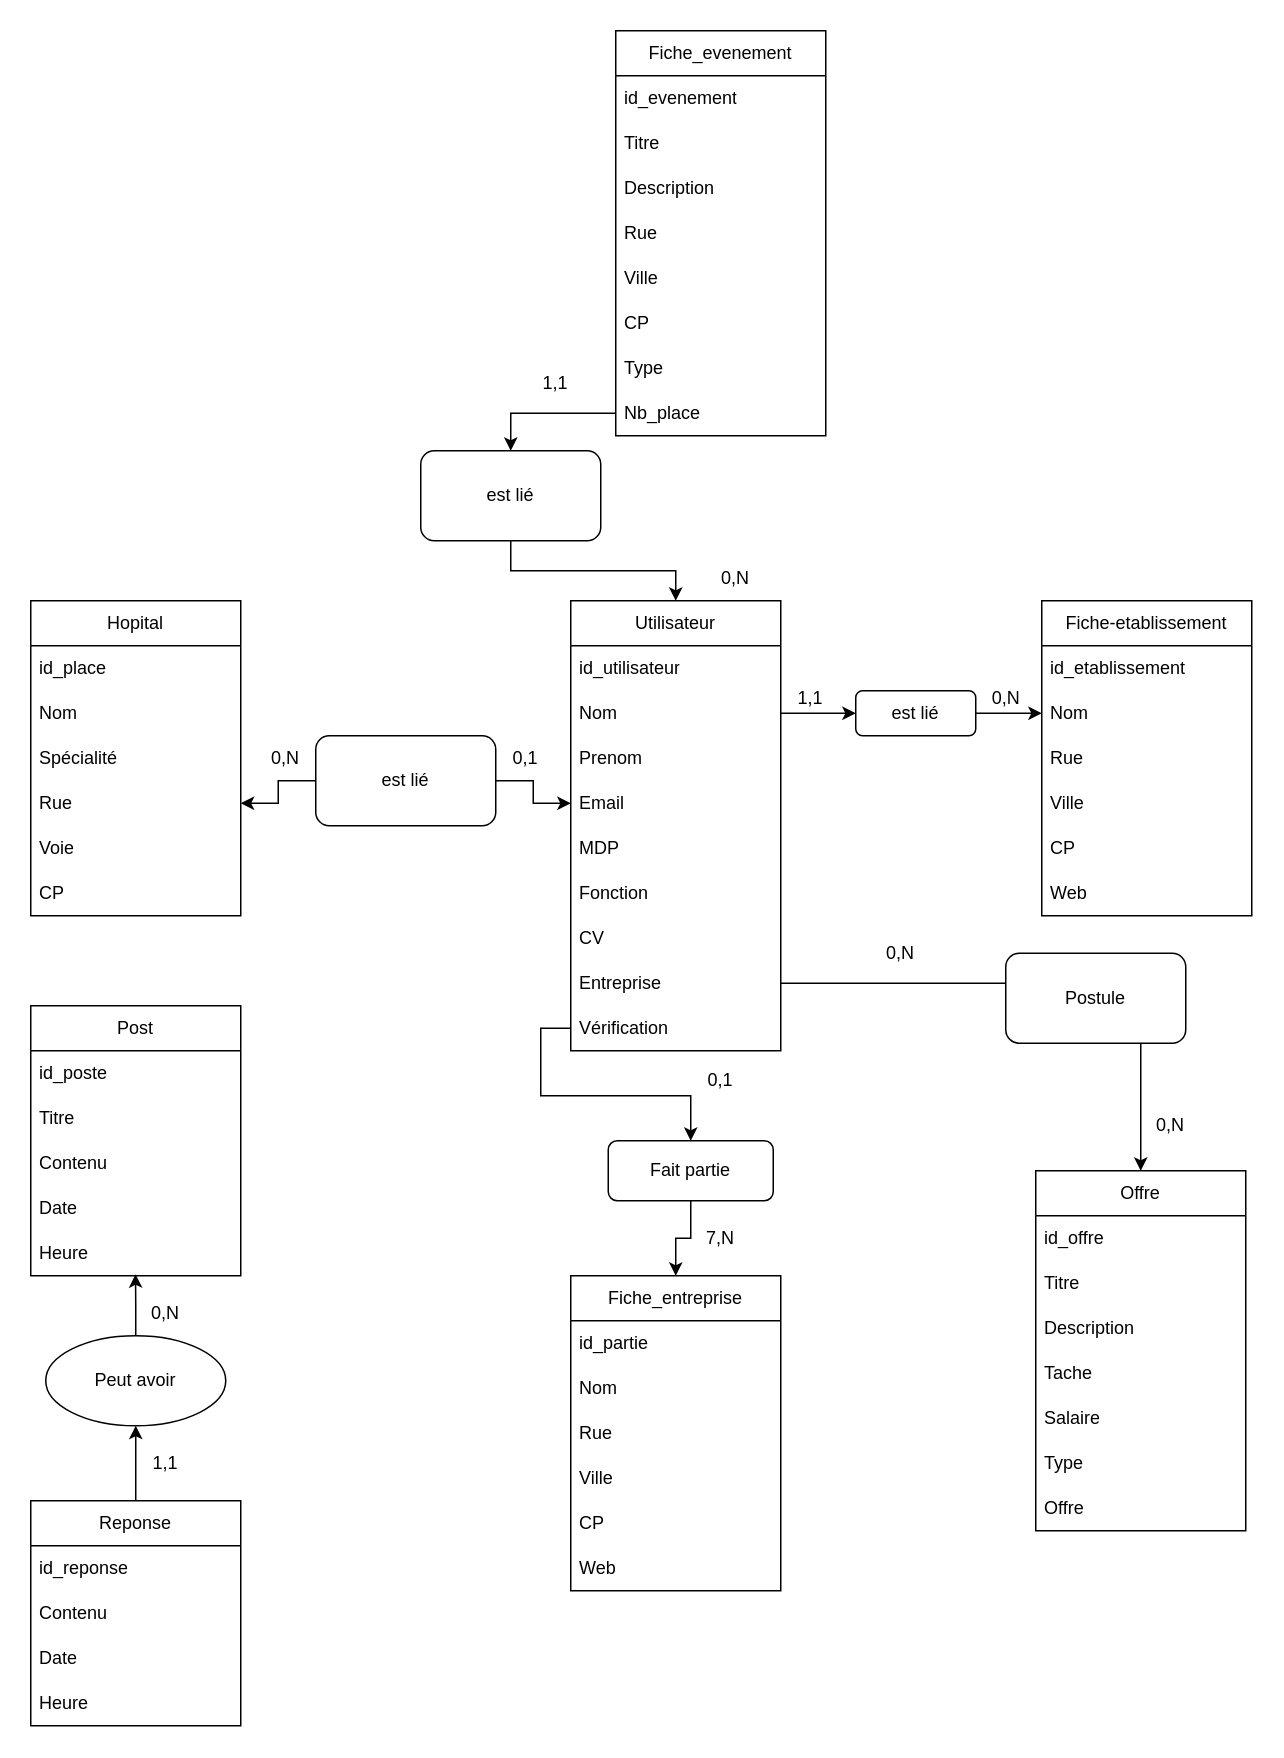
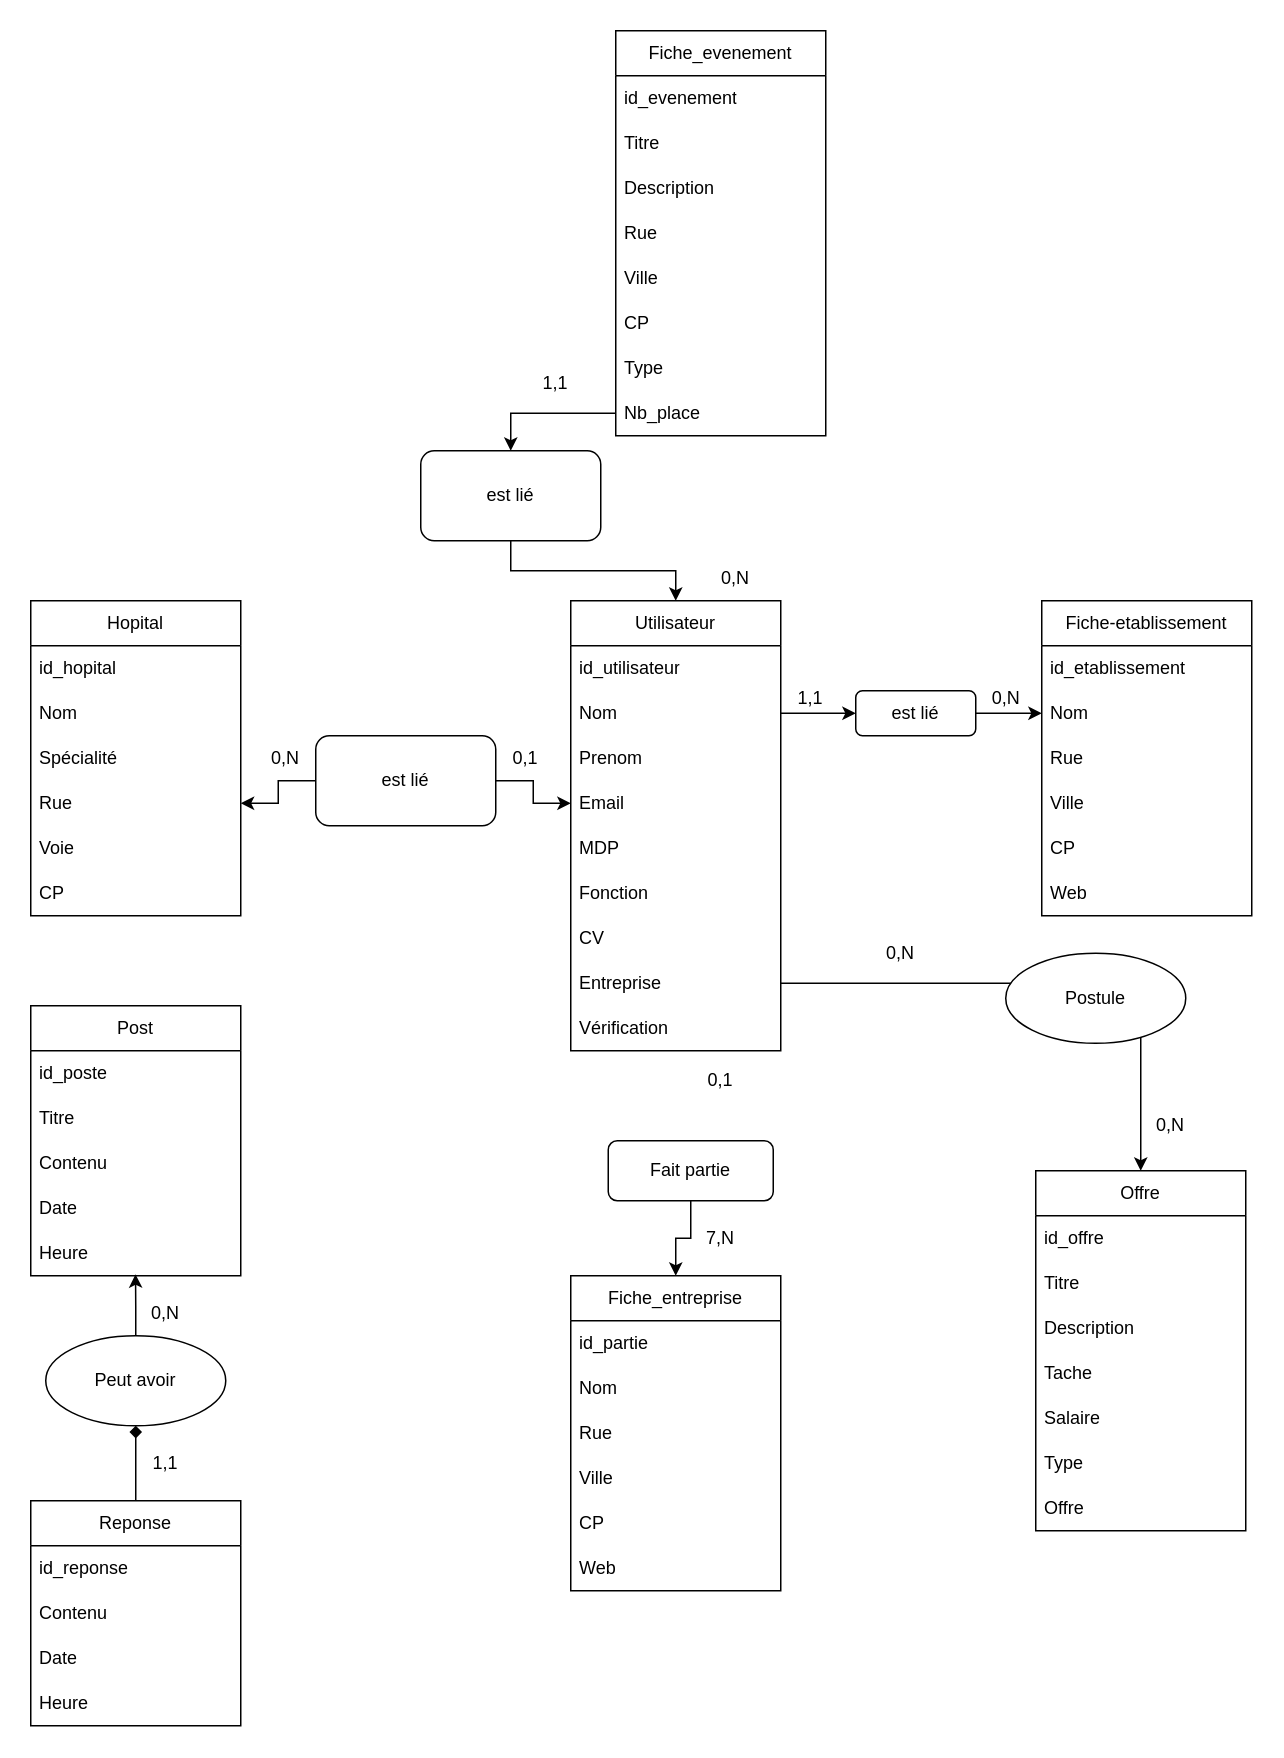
node "id_place": label "id_place" -> "id_hopital"
node "Postule": shape rounded rectangle -> ellipse
edge "Vérification" -> "Fait partie": removed
edge "Reponse" -> "Peut avoir": arrowhead classic -> diamond
